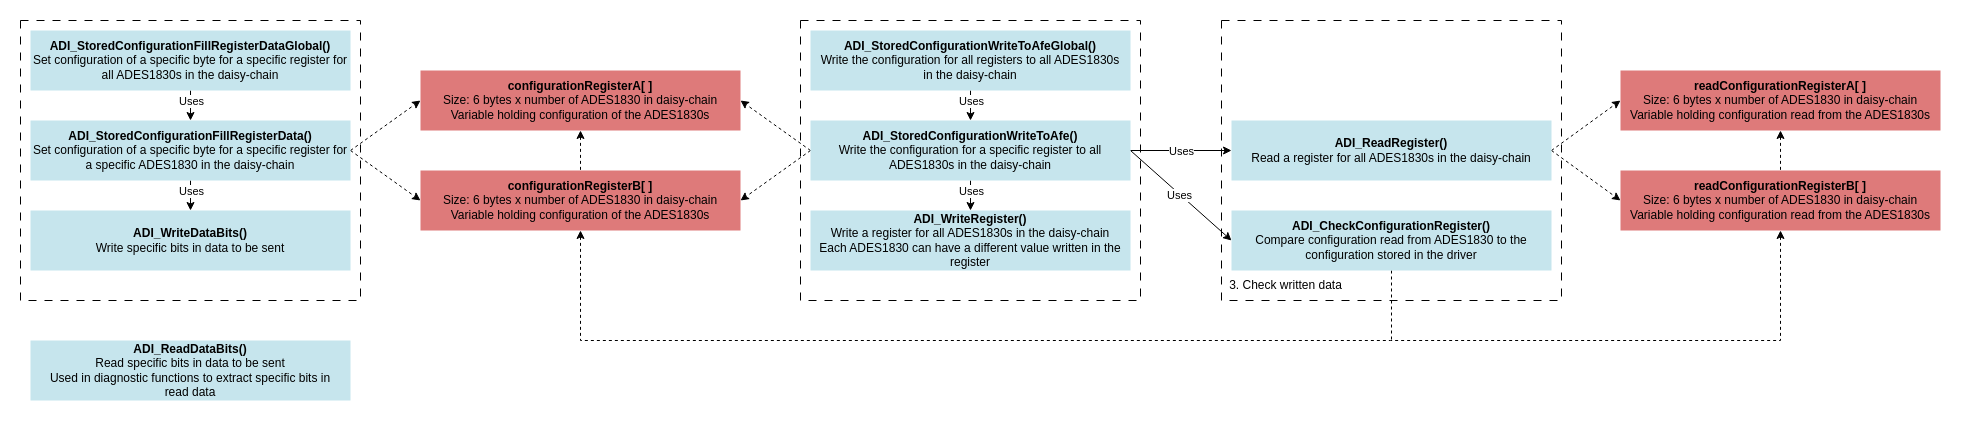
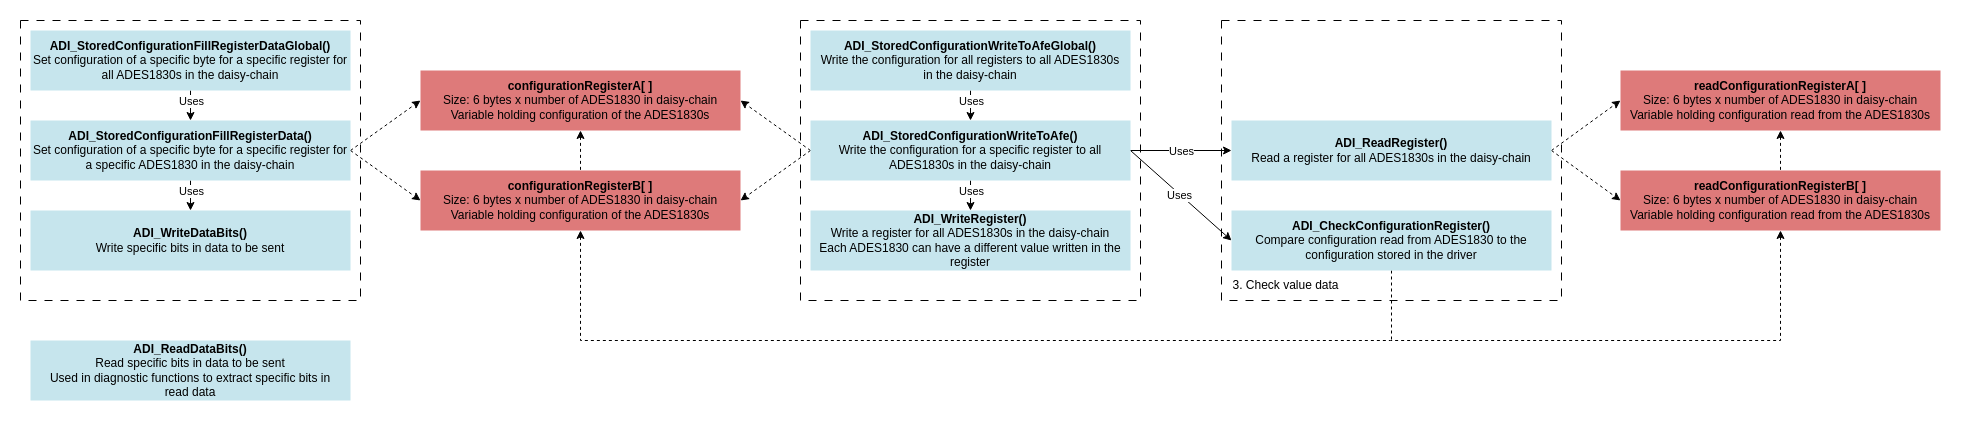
node "3. Check written data": label "3. Check written data" -> "3. Check value data"
